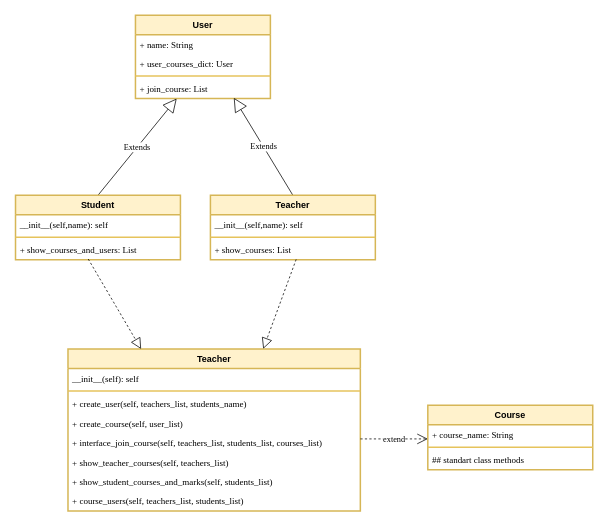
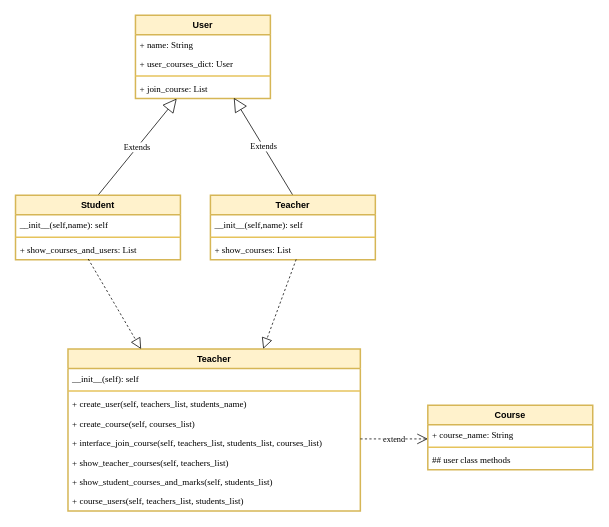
node "+ create_course(self, user_list)": label "+ create_course(self, user_list)" -> "+ create_course(self, courses_list)"
node "## standart class methods": label "## standart class methods" -> "## user class methods"
